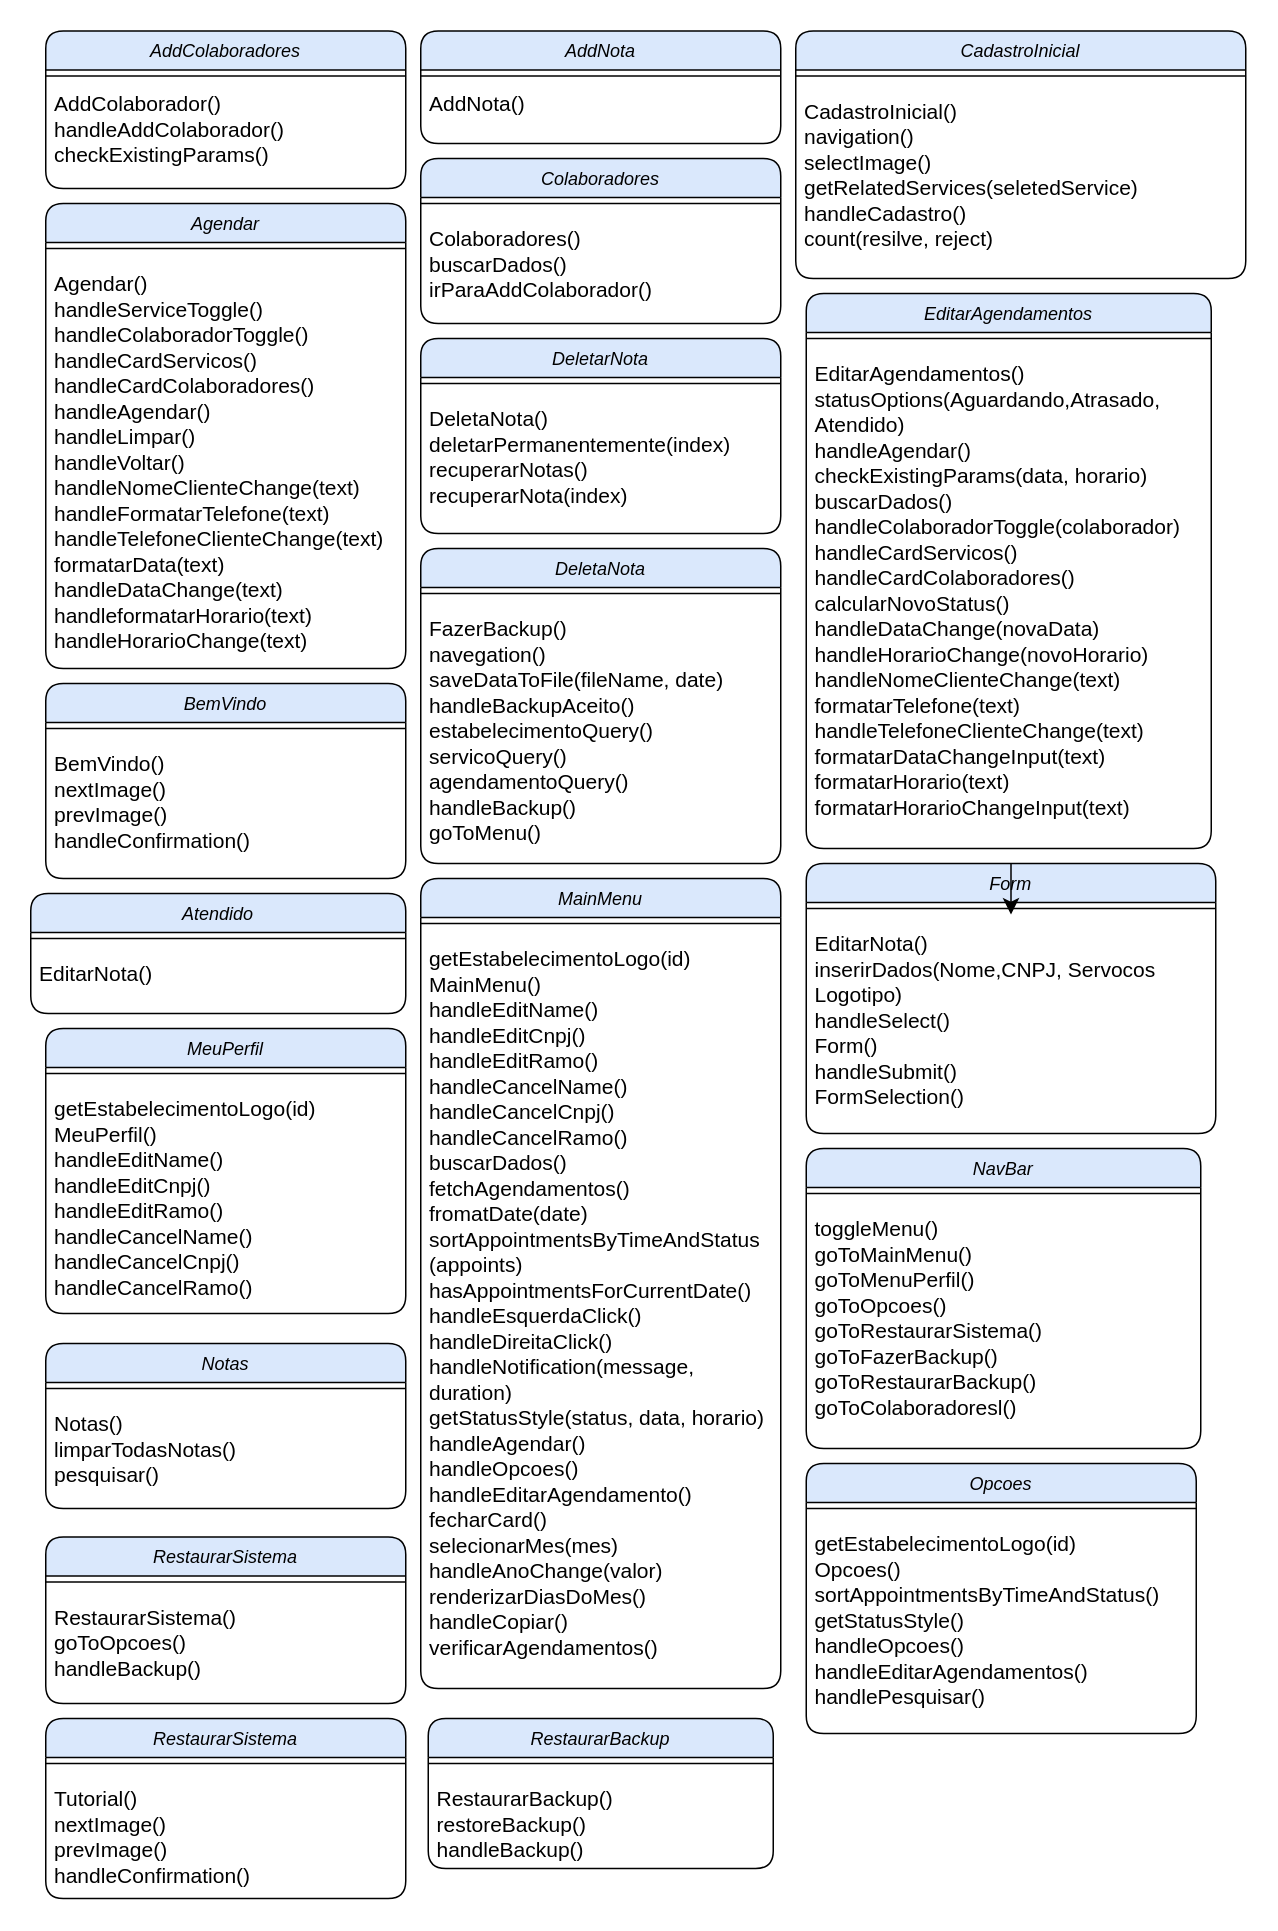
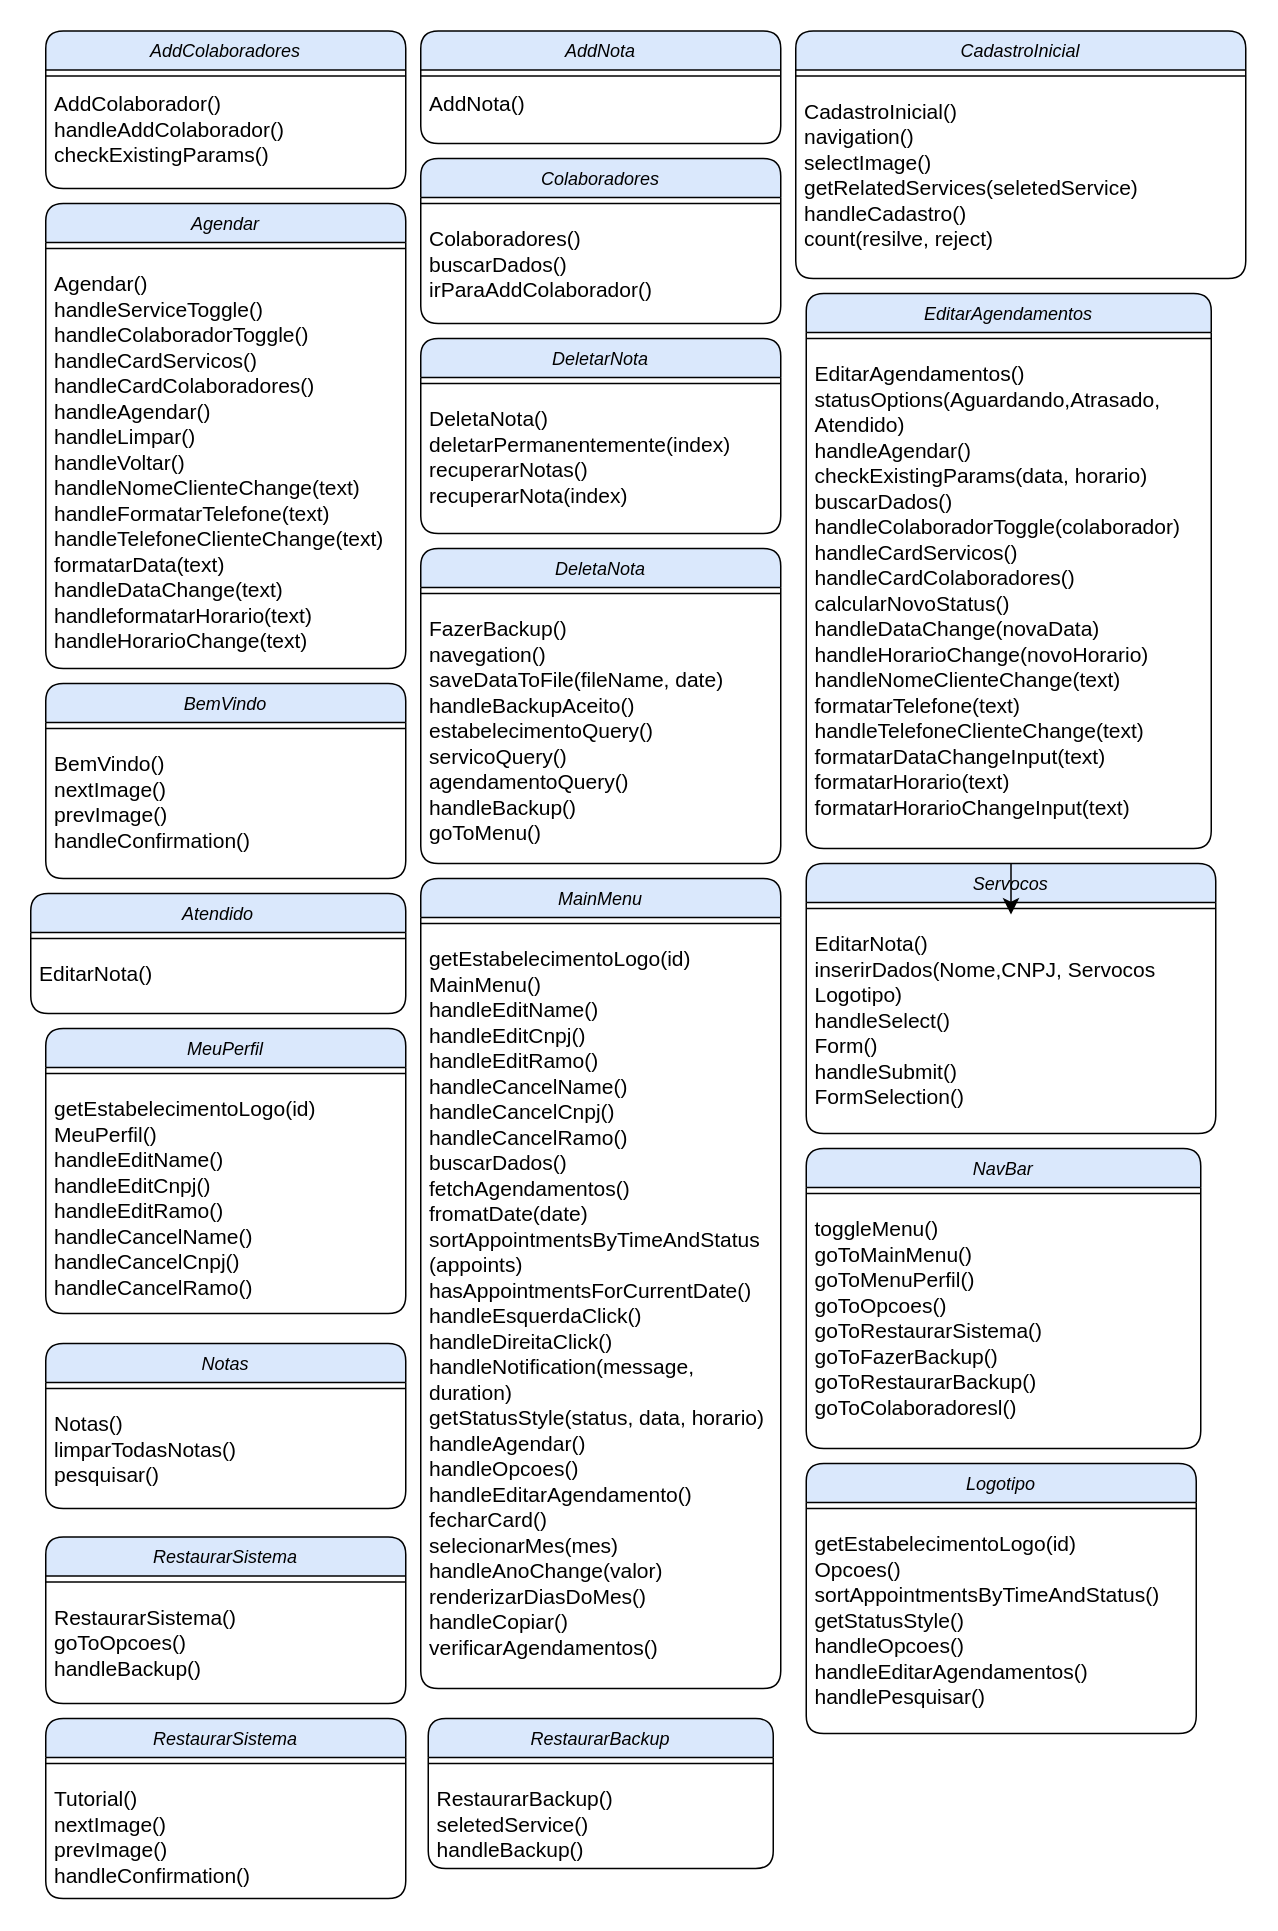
node "Form": label "Form" -> "Servocos"
node "Opcoes": label "Opcoes" -> "Logotipo"
node "RestaurarBackup() restoreBackup() handleBackup()": label "RestaurarBackup() restoreBackup() handleBackup()" -> "RestaurarBackup() seletedService() handleBackup()"
